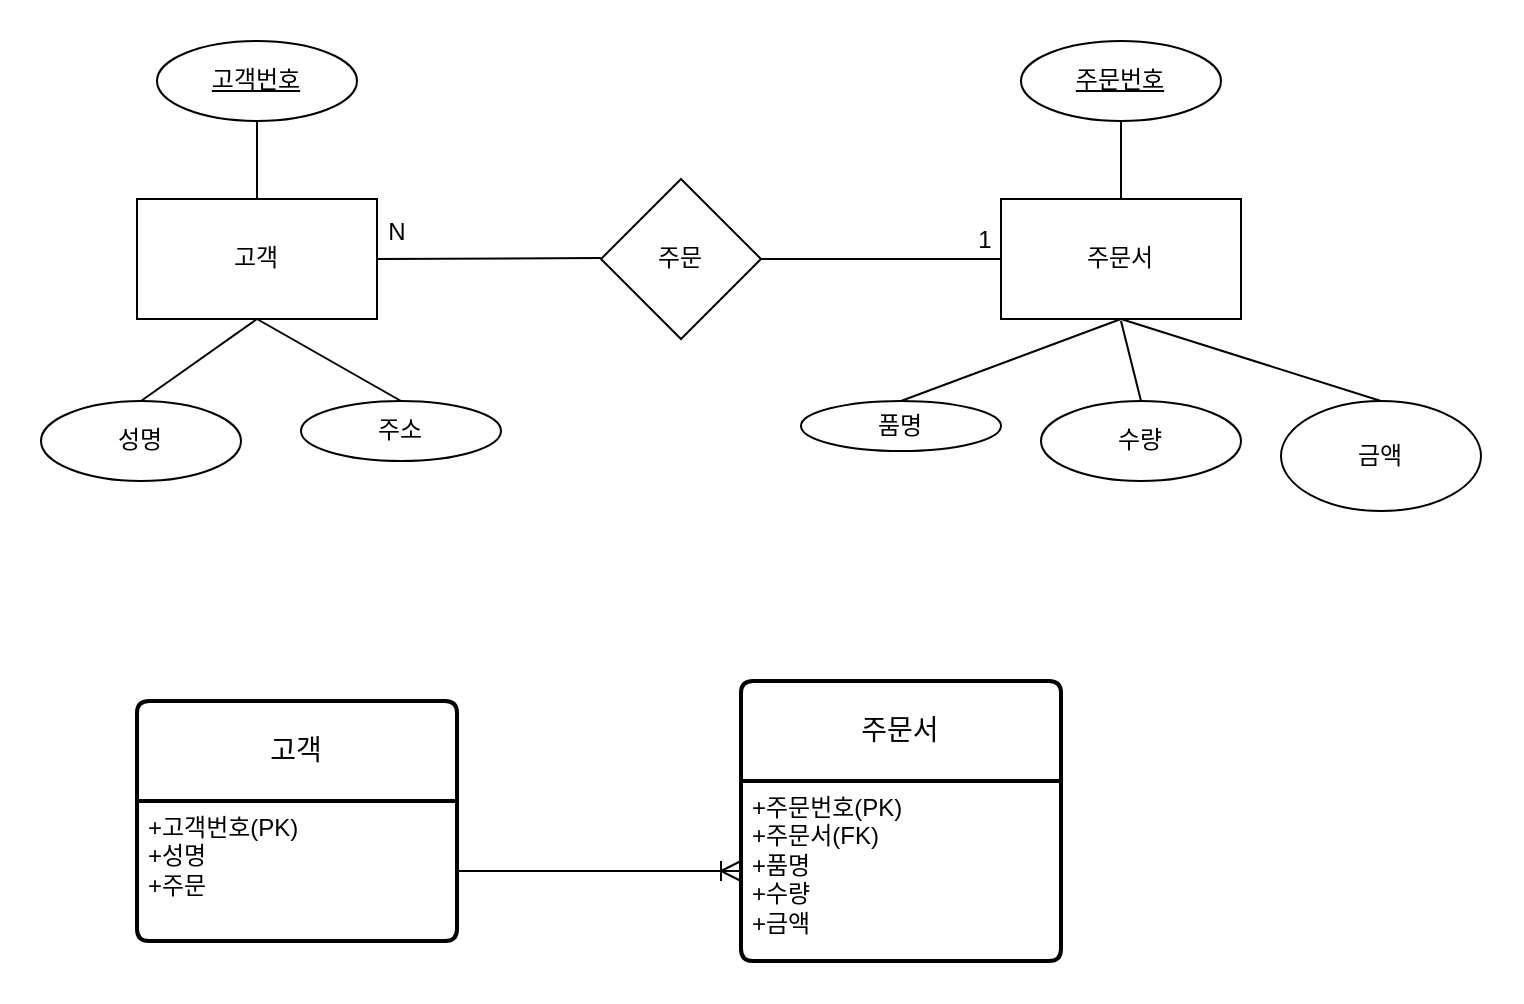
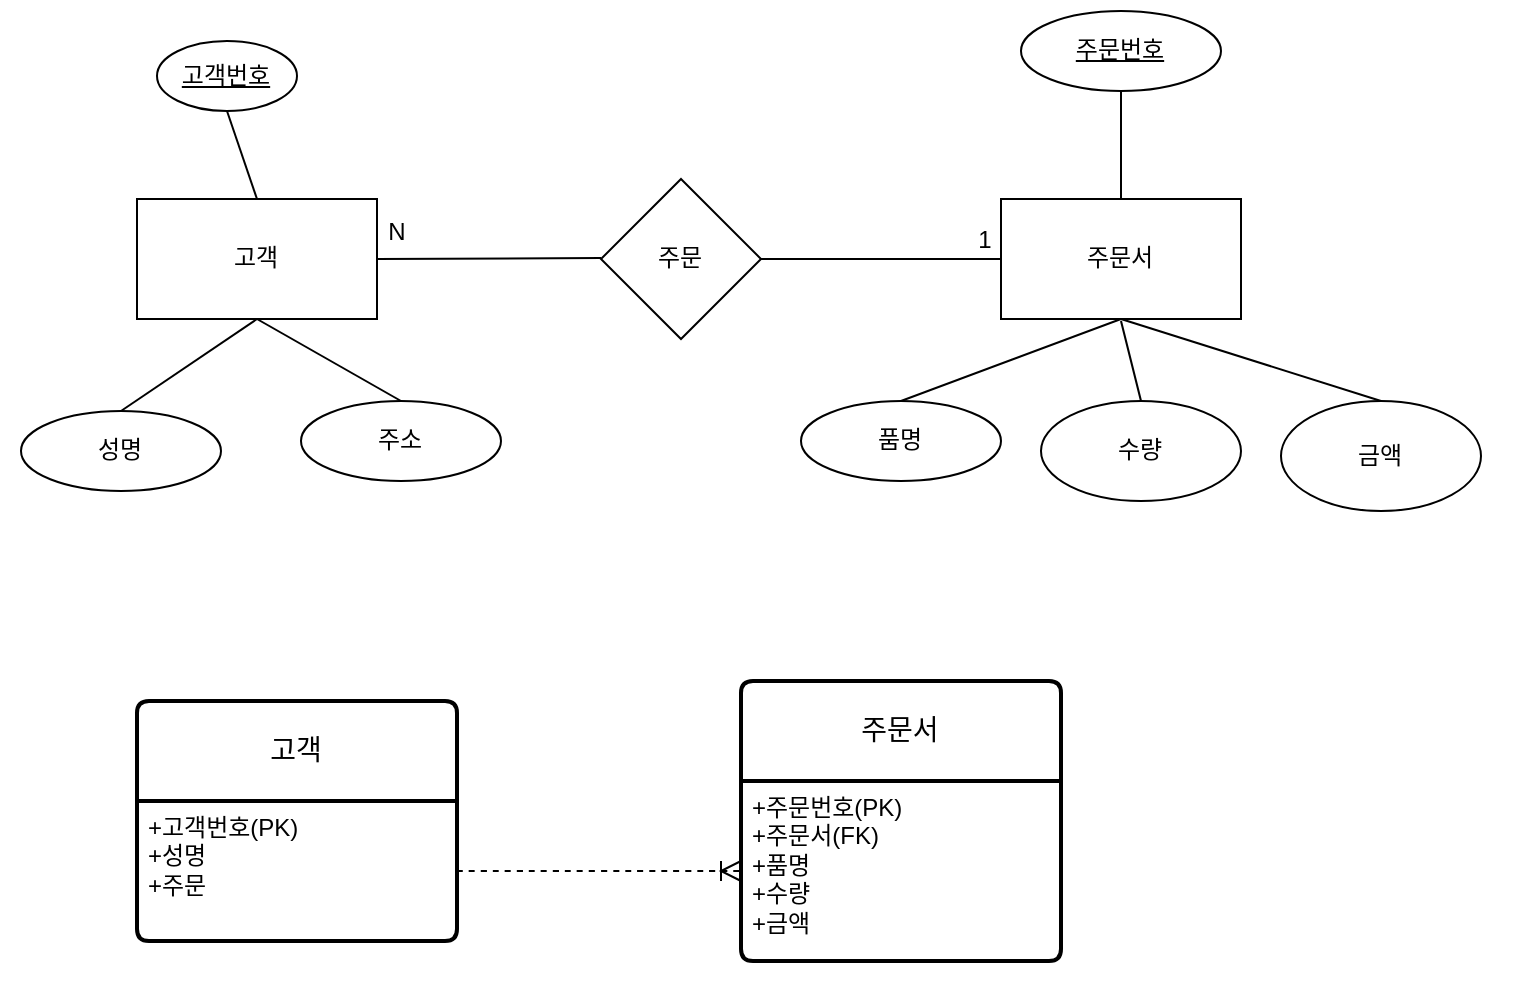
node "고객번호": size 200x80 -> 140x70
node "주문번호": moved (1121, 81) -> (1121, 51)
node "품명": size 200x50 -> 200x80
node "주소": size 200x60 -> 200x80
node "성명": moved (141, 441) -> (121, 451)
node "수량": size 200x80 -> 200x100
edge "+고객번호(PK) +성명 +주문" -> "+주문번호(PK) +주문서(FK) +품명 +수량 +금액": style solid -> dashed
